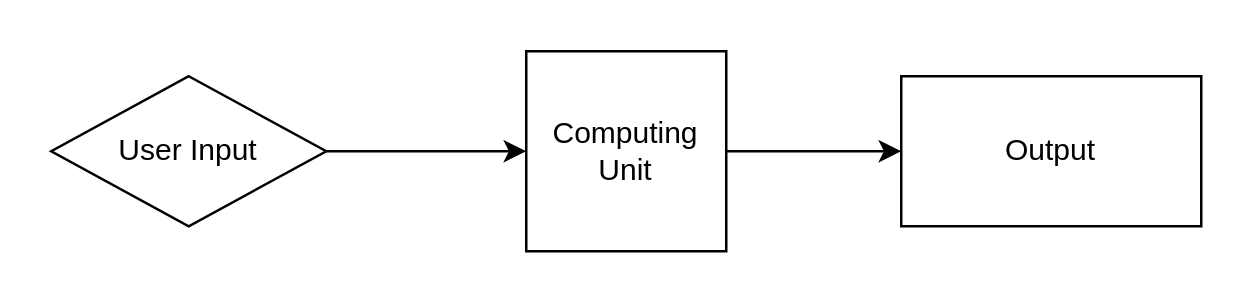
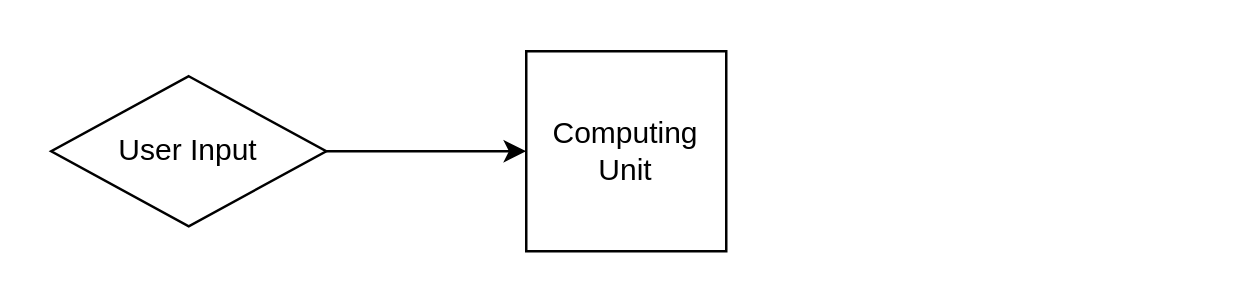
edge "Computing Unit" -> "Output": removed
node "Output": removed
